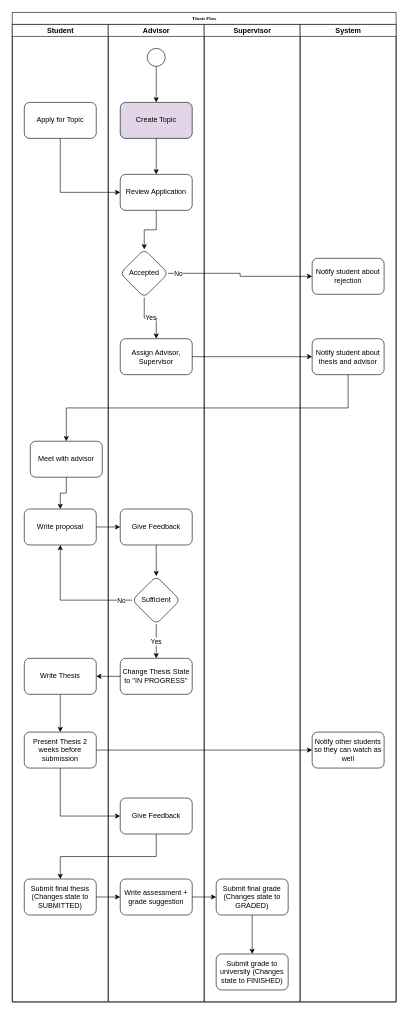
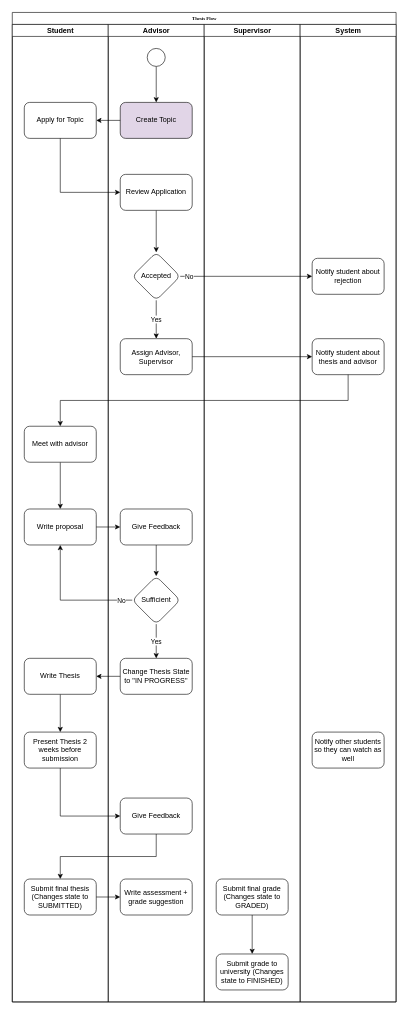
edge "Create Topic" -> "Review Application": now "Create Topic" -> "Apply for Topic"
node "Accepted": moved (144, 273) -> (156, 276)
node "Meet with advisor": moved (66, 459) -> (60, 444)
edge "Present Thesis 2 weeks before submission" -> "Notify other students so they can watch as well": removed
edge "Write assessment + grade suggestion" -> "Submit final grade (Changes state to GRADED)": removed
